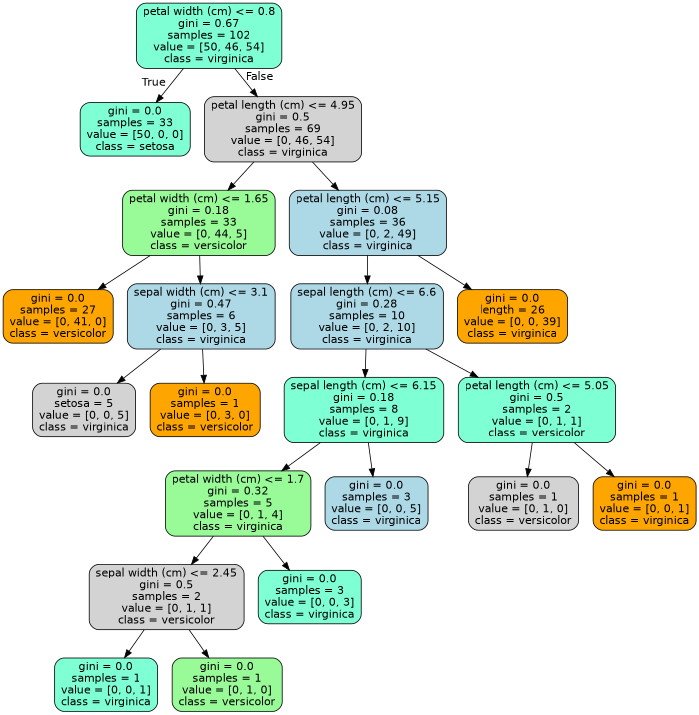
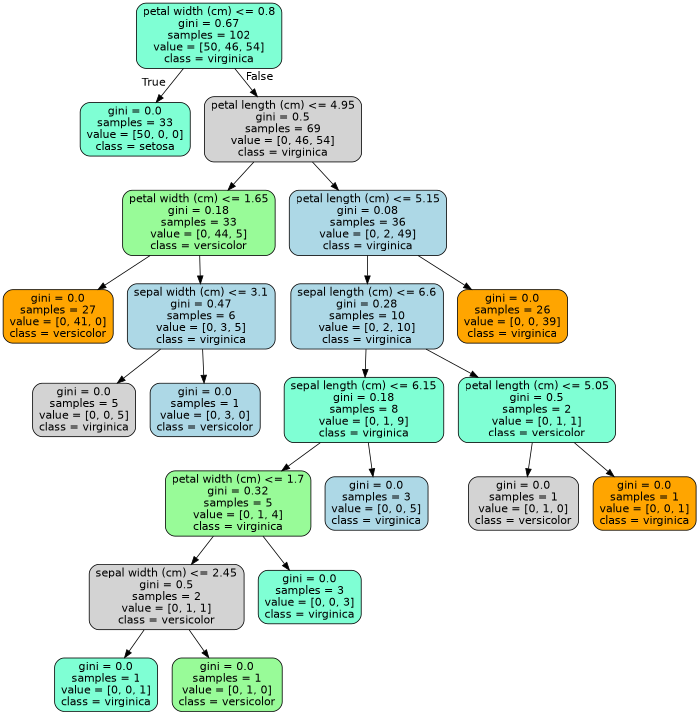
node "gini = 0.0 length = 26 value = [0, 0, 39] class = virginica": label "gini = 0.0 length = 26 value = [0, 0, 39] class = virginica" -> "gini = 0.0 samples = 26 value = [0, 0, 39] class = virginica"
node "gini = 0.0 setosa = 5 value = [0, 0, 5] class = virginica": label "gini = 0.0 setosa = 5 value = [0, 0, 5] class = virginica" -> "gini = 0.0 samples = 5 value = [0, 0, 5] class = virginica"
node "gini = 0.0 samples = 1 value = [0, 3, 0] class = versicolor": fillcolor orange -> lightblue
